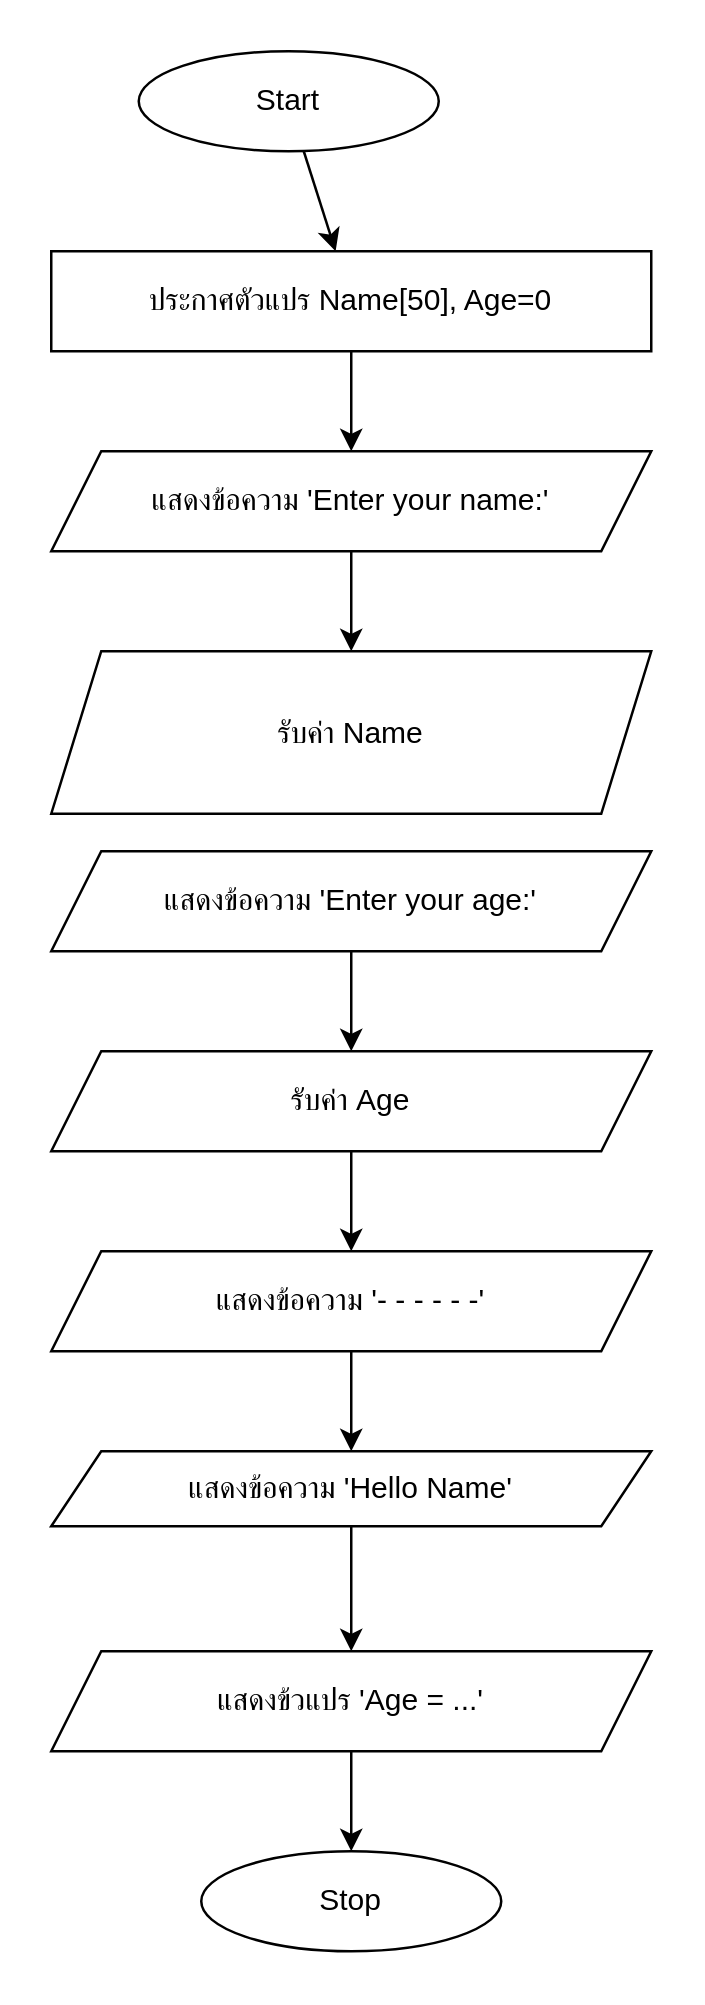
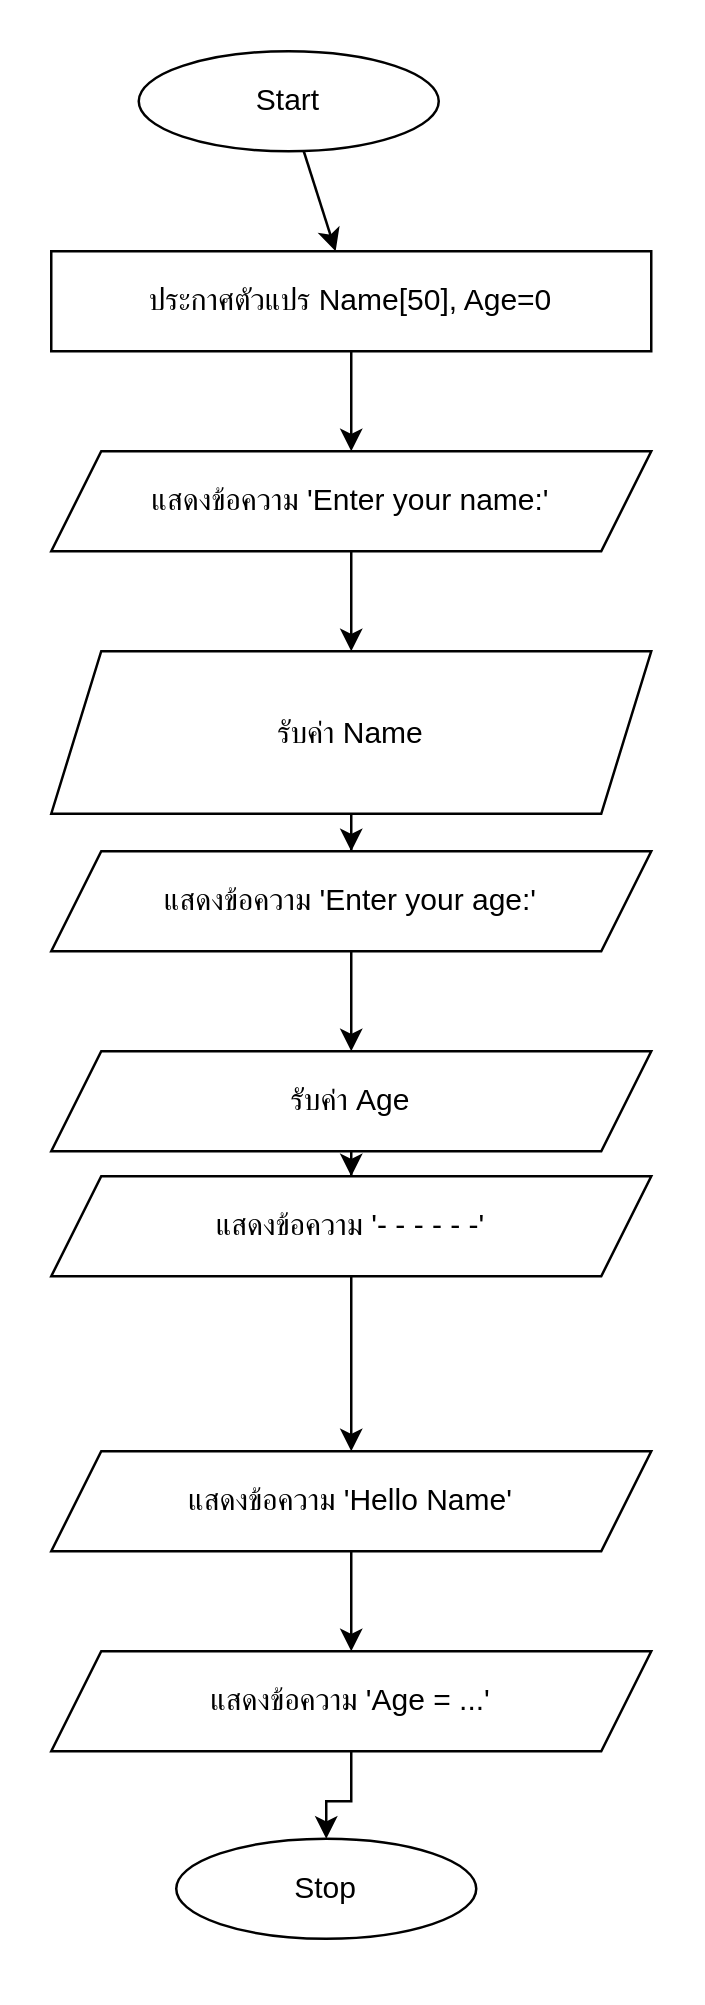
edge "รับค่า Name" -> "แสดงข้อความ 'Enter your age:'": added
node "แสดงข้อความ '- - - - - -'": moved (351, 1301) -> (351, 1226)
node "แสดงข้อความ 'Hello Name'": size 600x75 -> 600x100
node "แสดงข้วแปร 'Age = ...'": label "แสดงข้วแปร 'Age = ...'" -> "แสดงข้อความ 'Age = ...'"
node "Stop": moved (351, 1901) -> (326, 1889)
